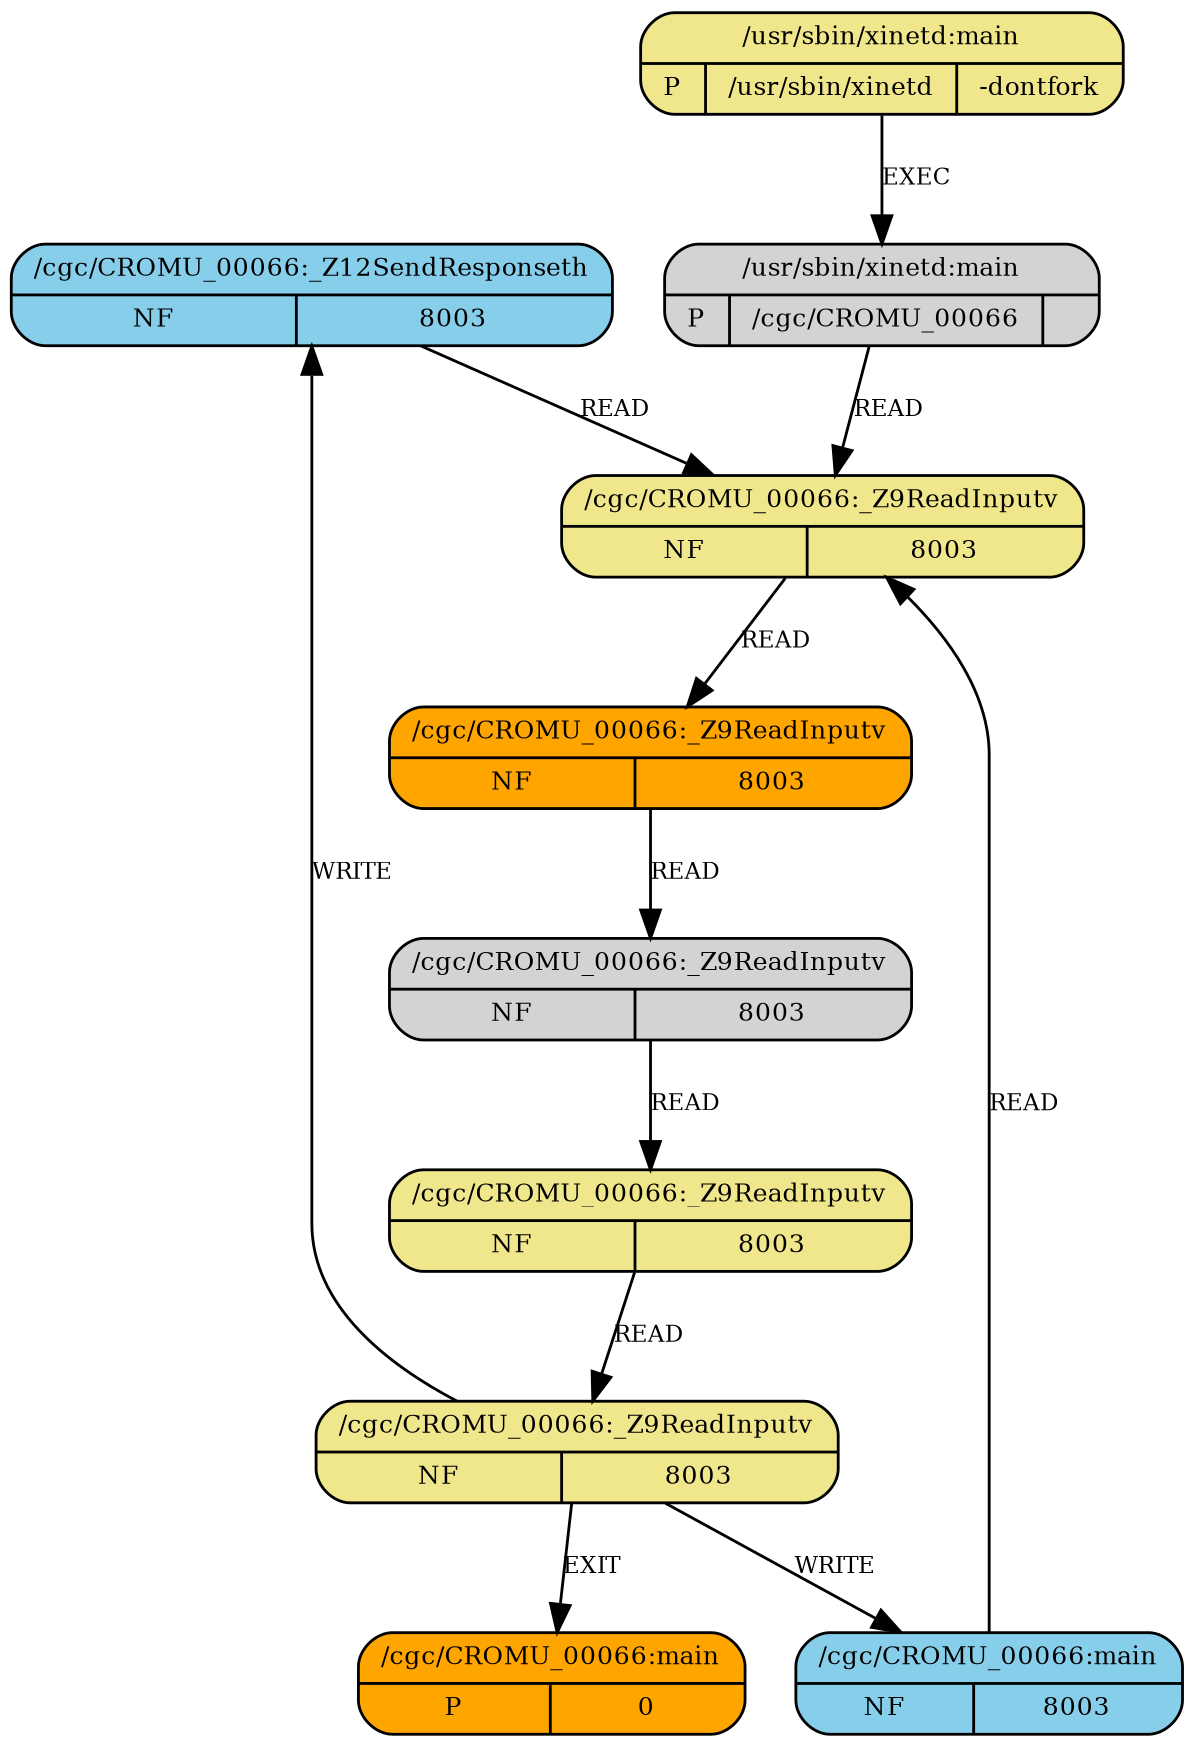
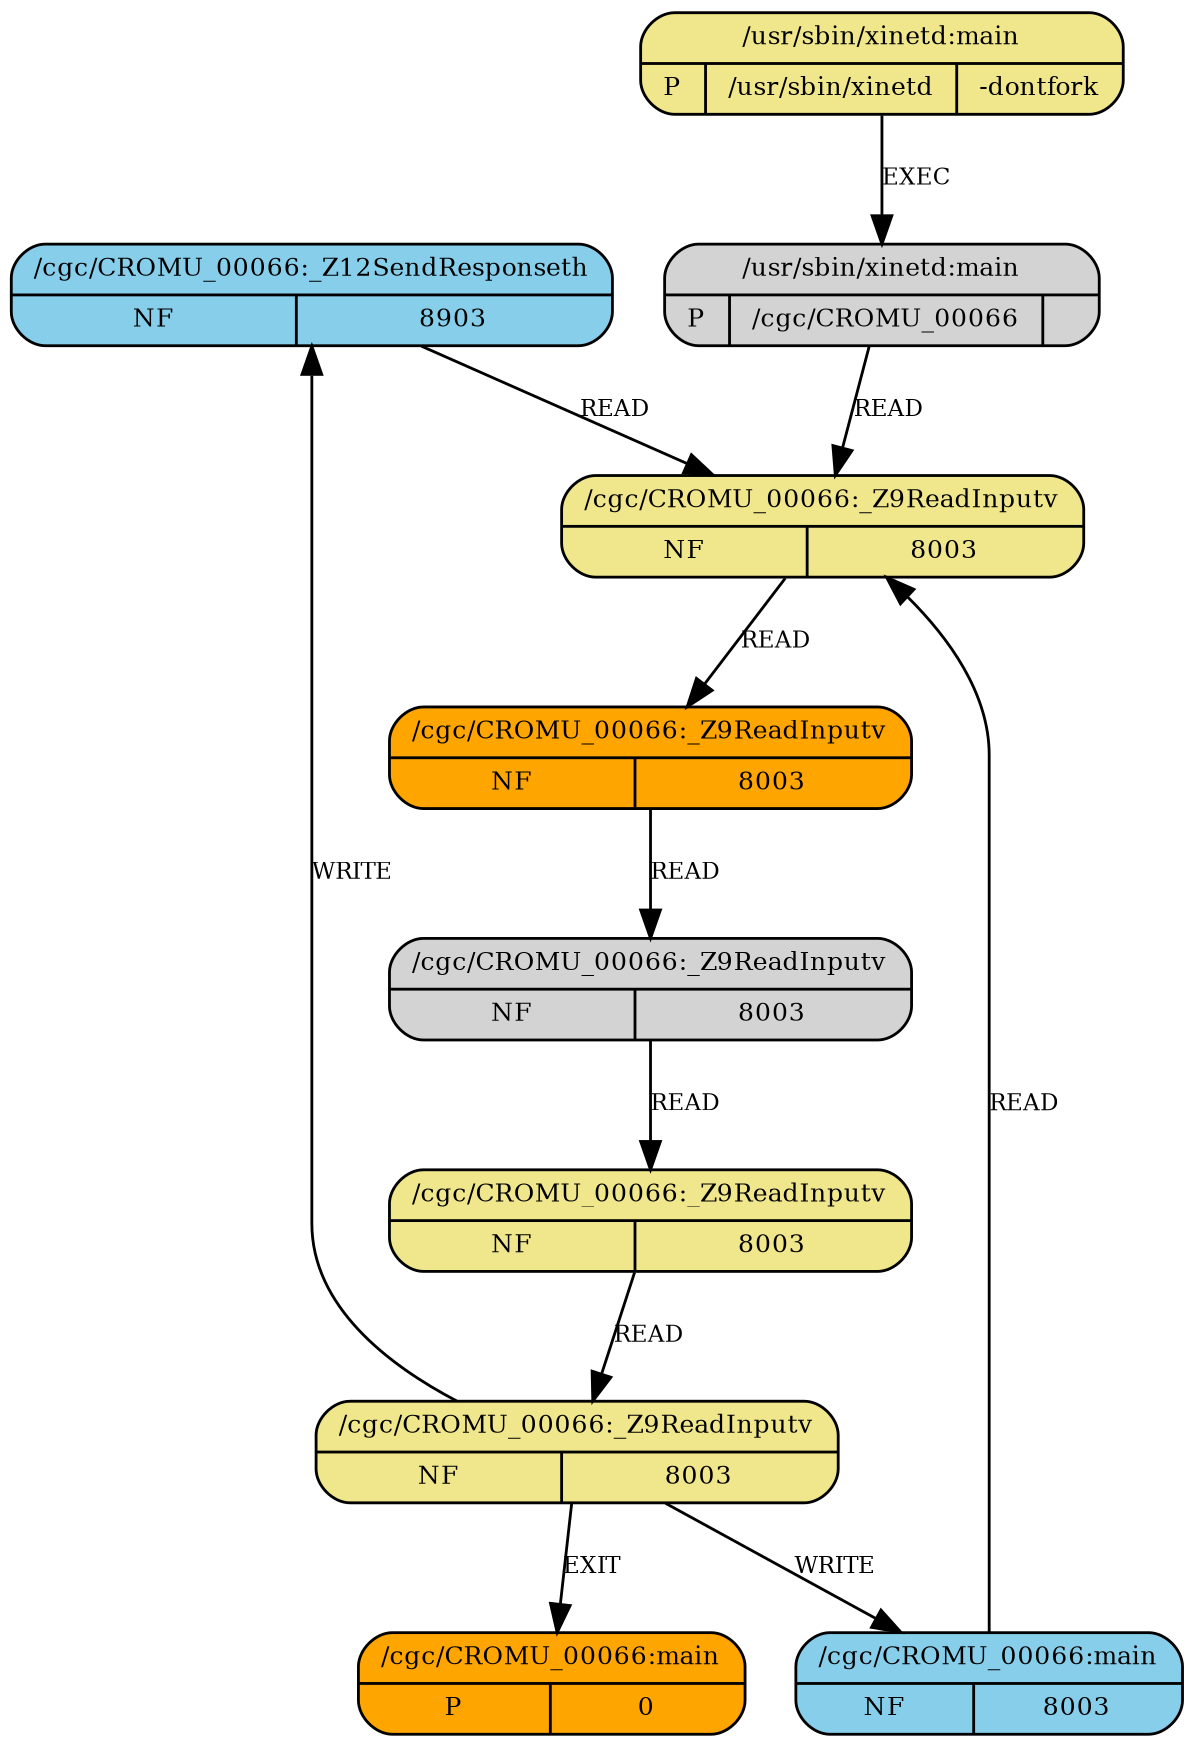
node "/cgc/CROMU_00066:_Z12SendResponseth": text "8003" -> "8903"
